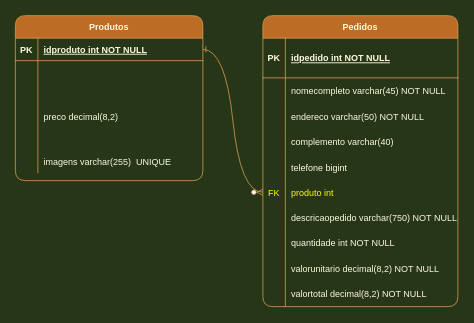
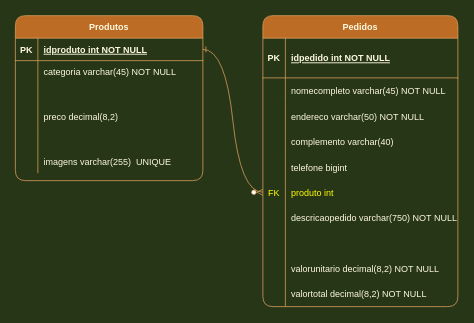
node "categoria varchar(45) NOT NULL": added
node "quantidade int NOT NULL": removed
